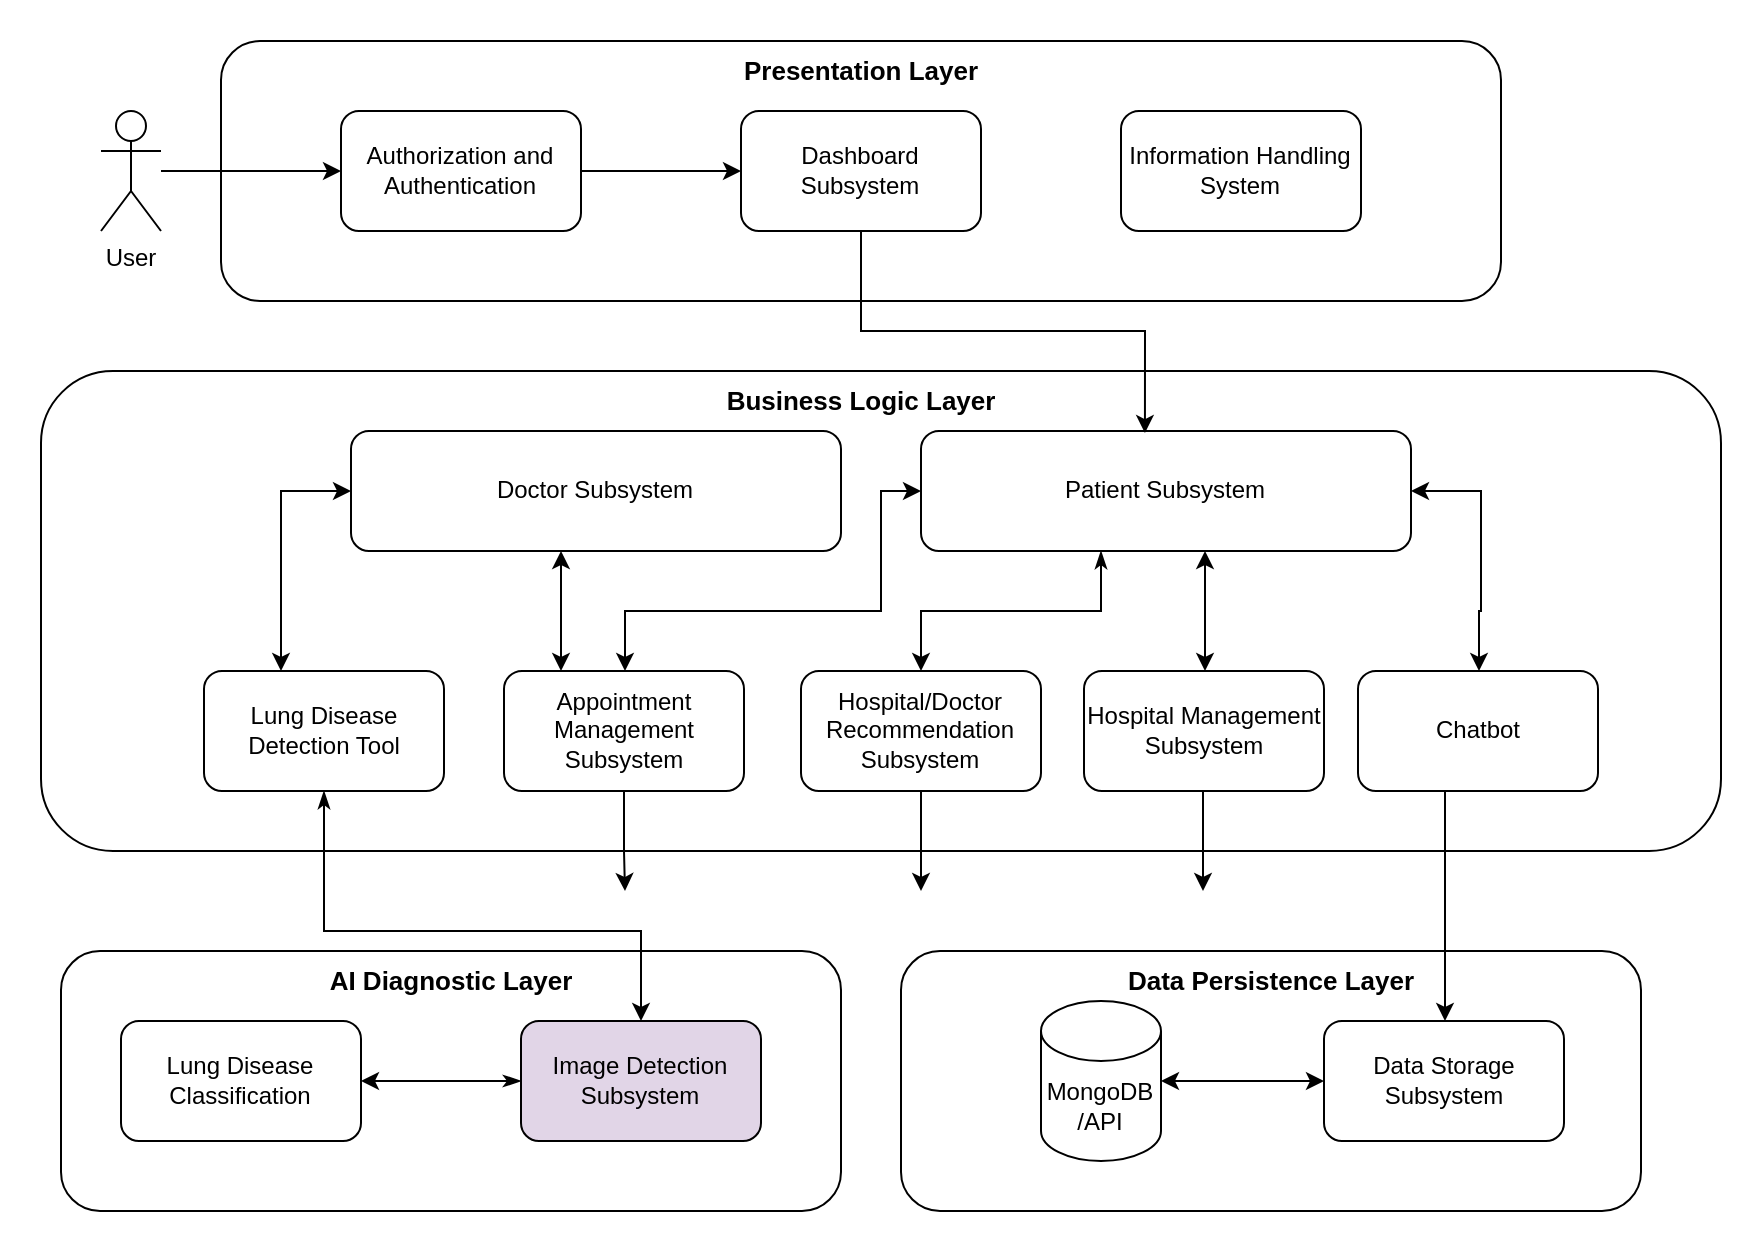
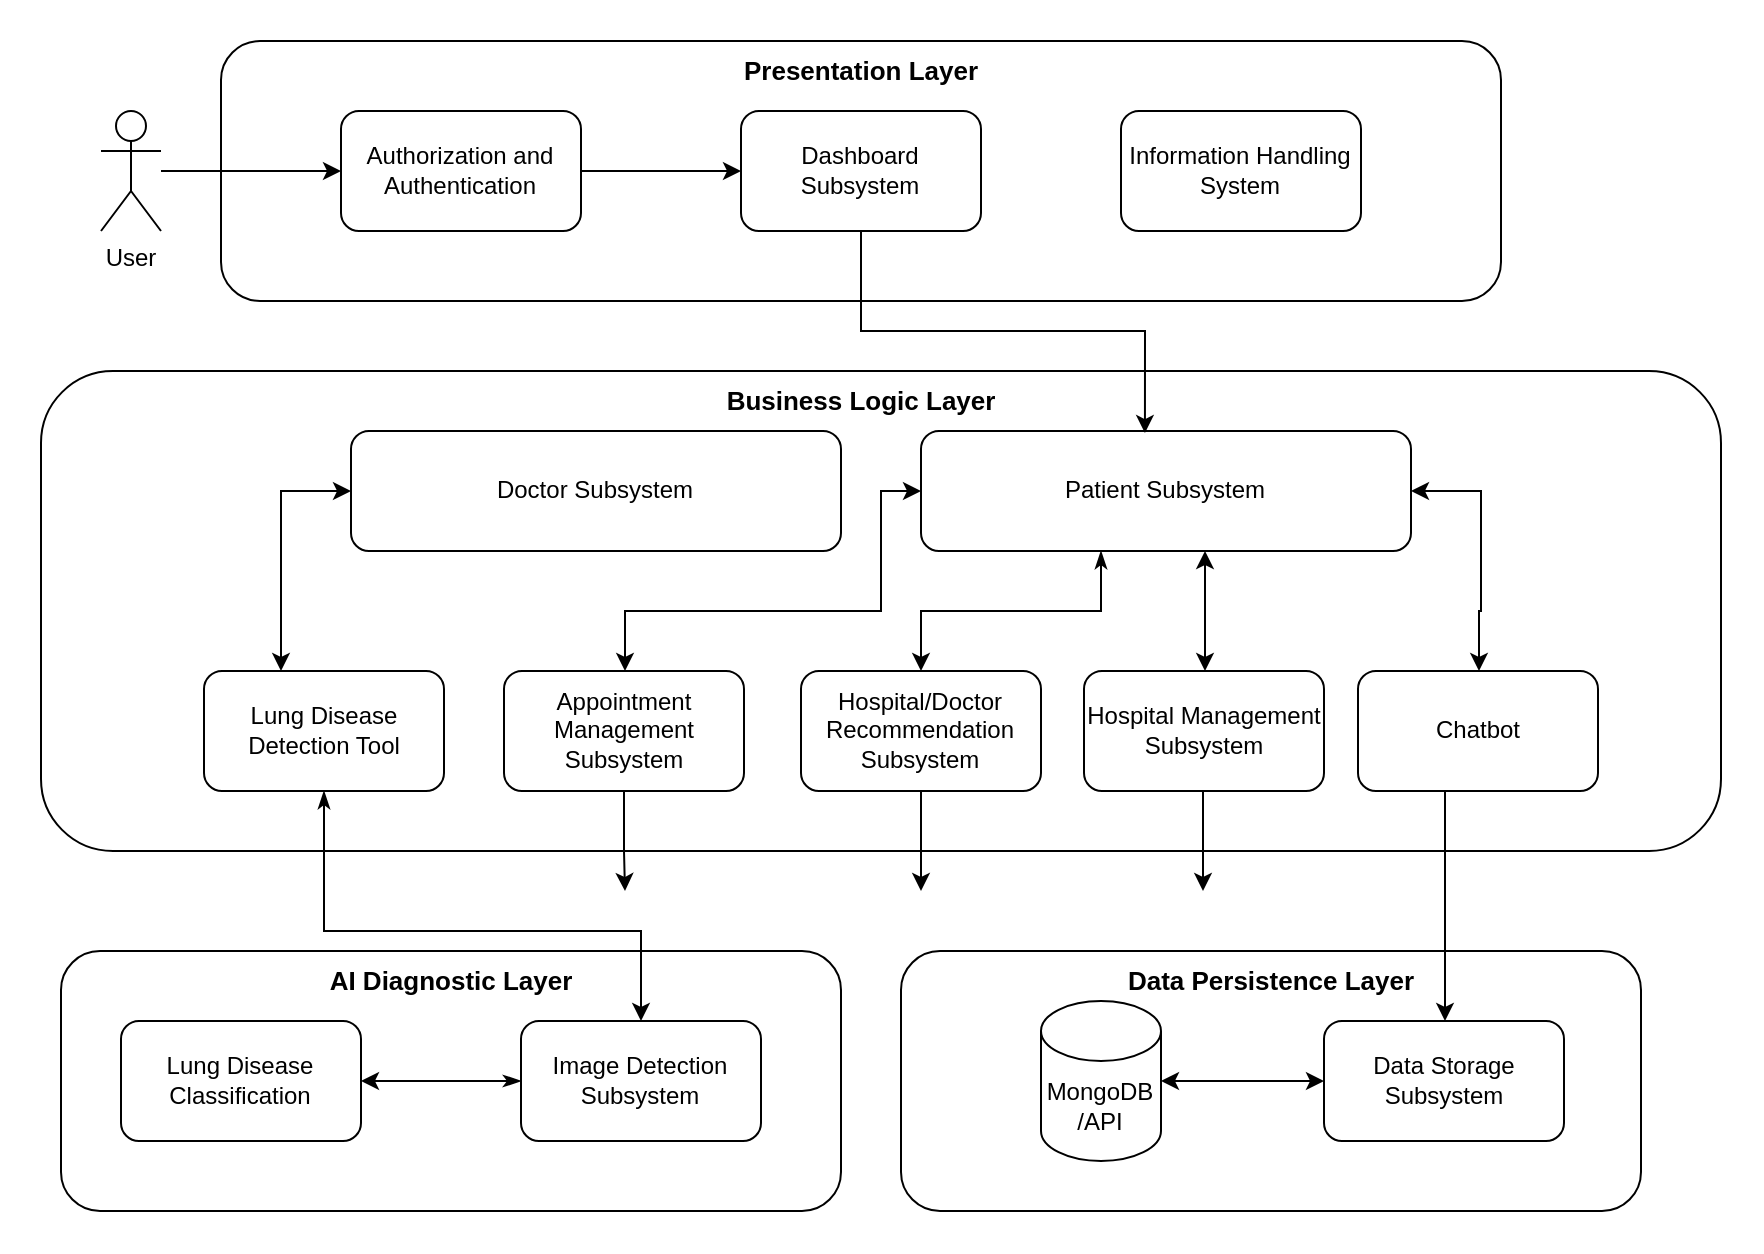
edge "Doctor Subsystem" -- "Appointment Management Subsystem": removed
node "Image Detection Subsystem": fillcolor #e1d5e7 -> #ffffff
